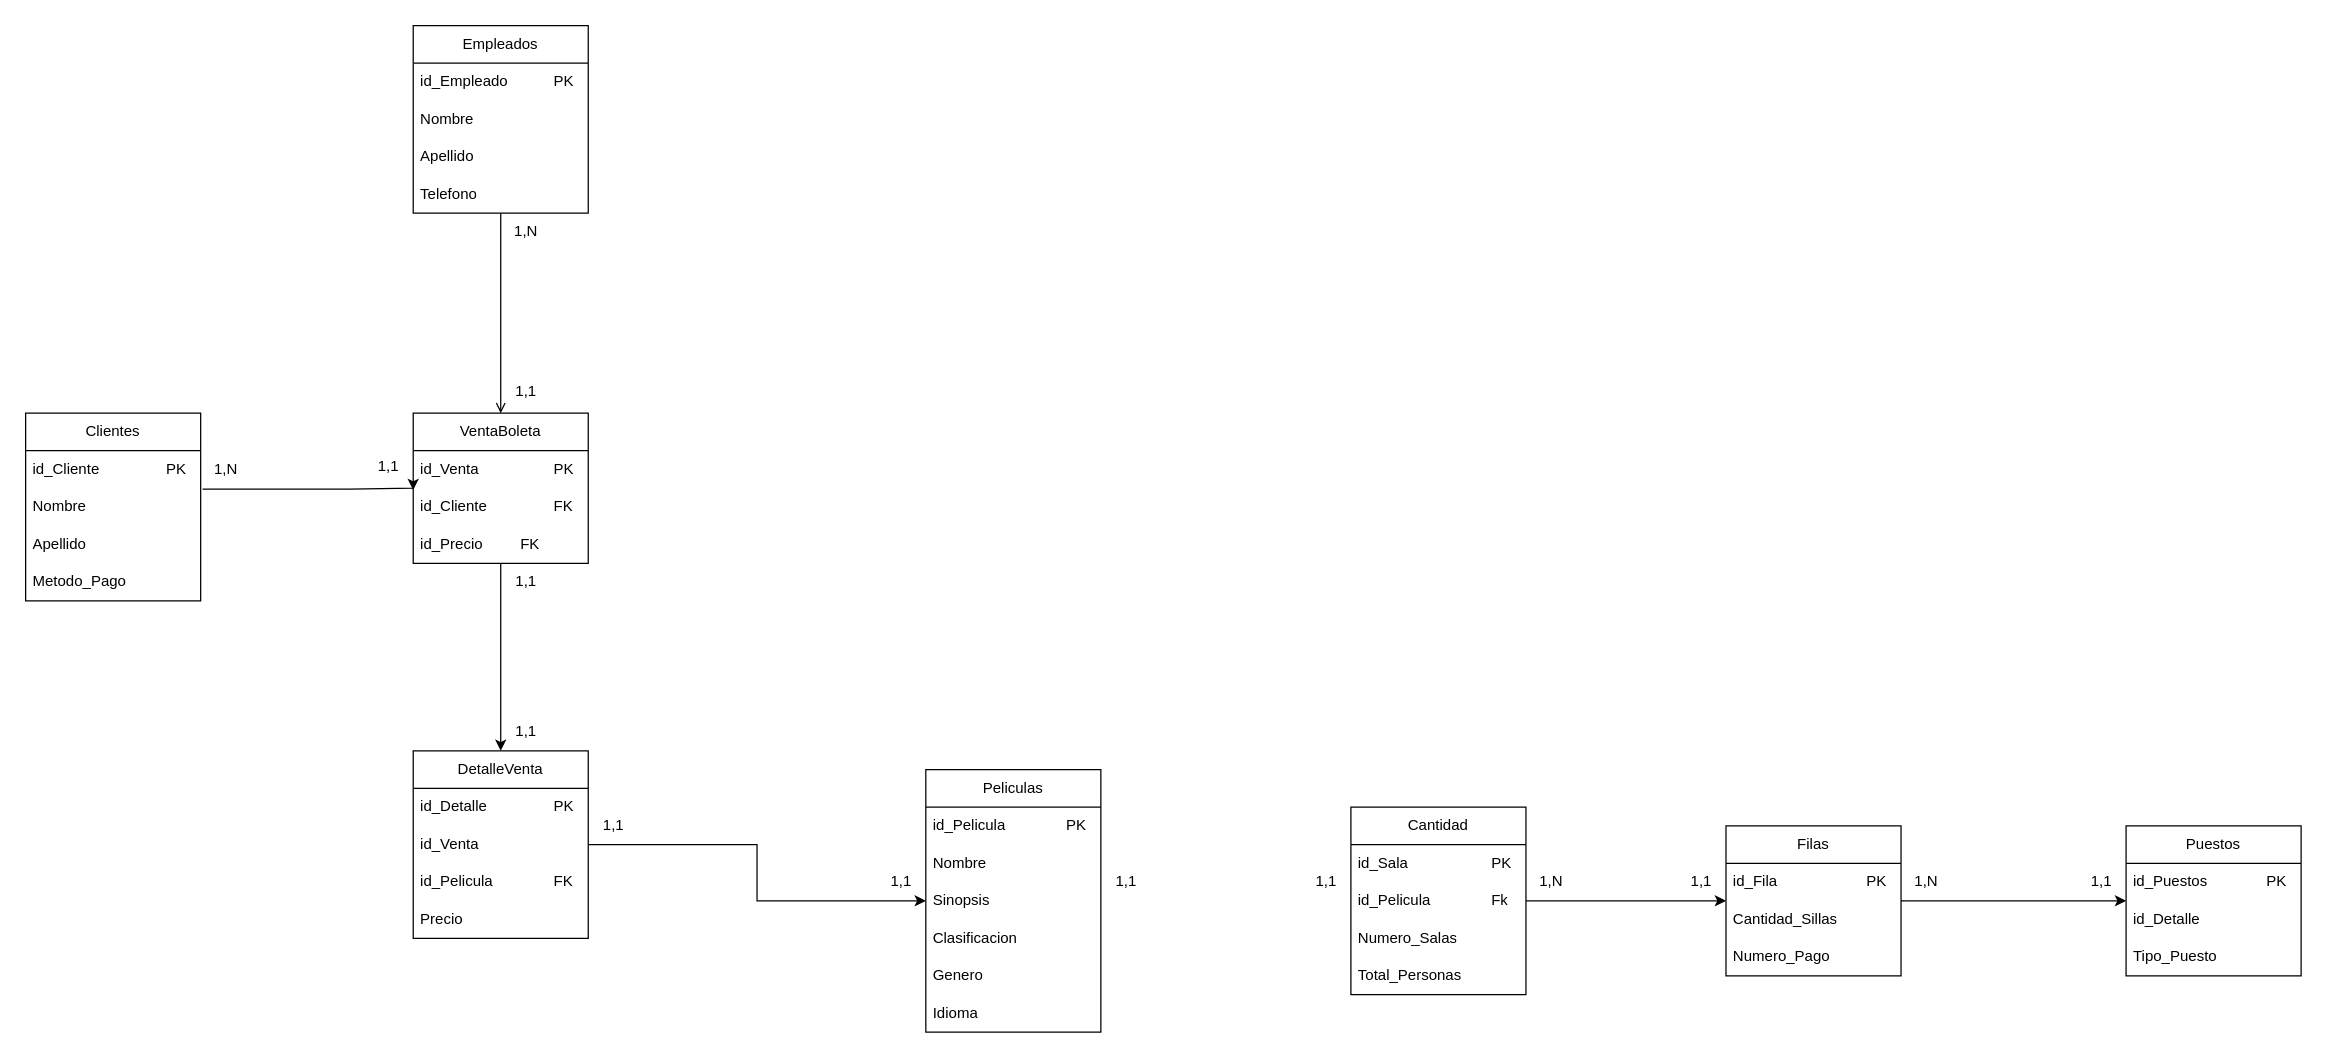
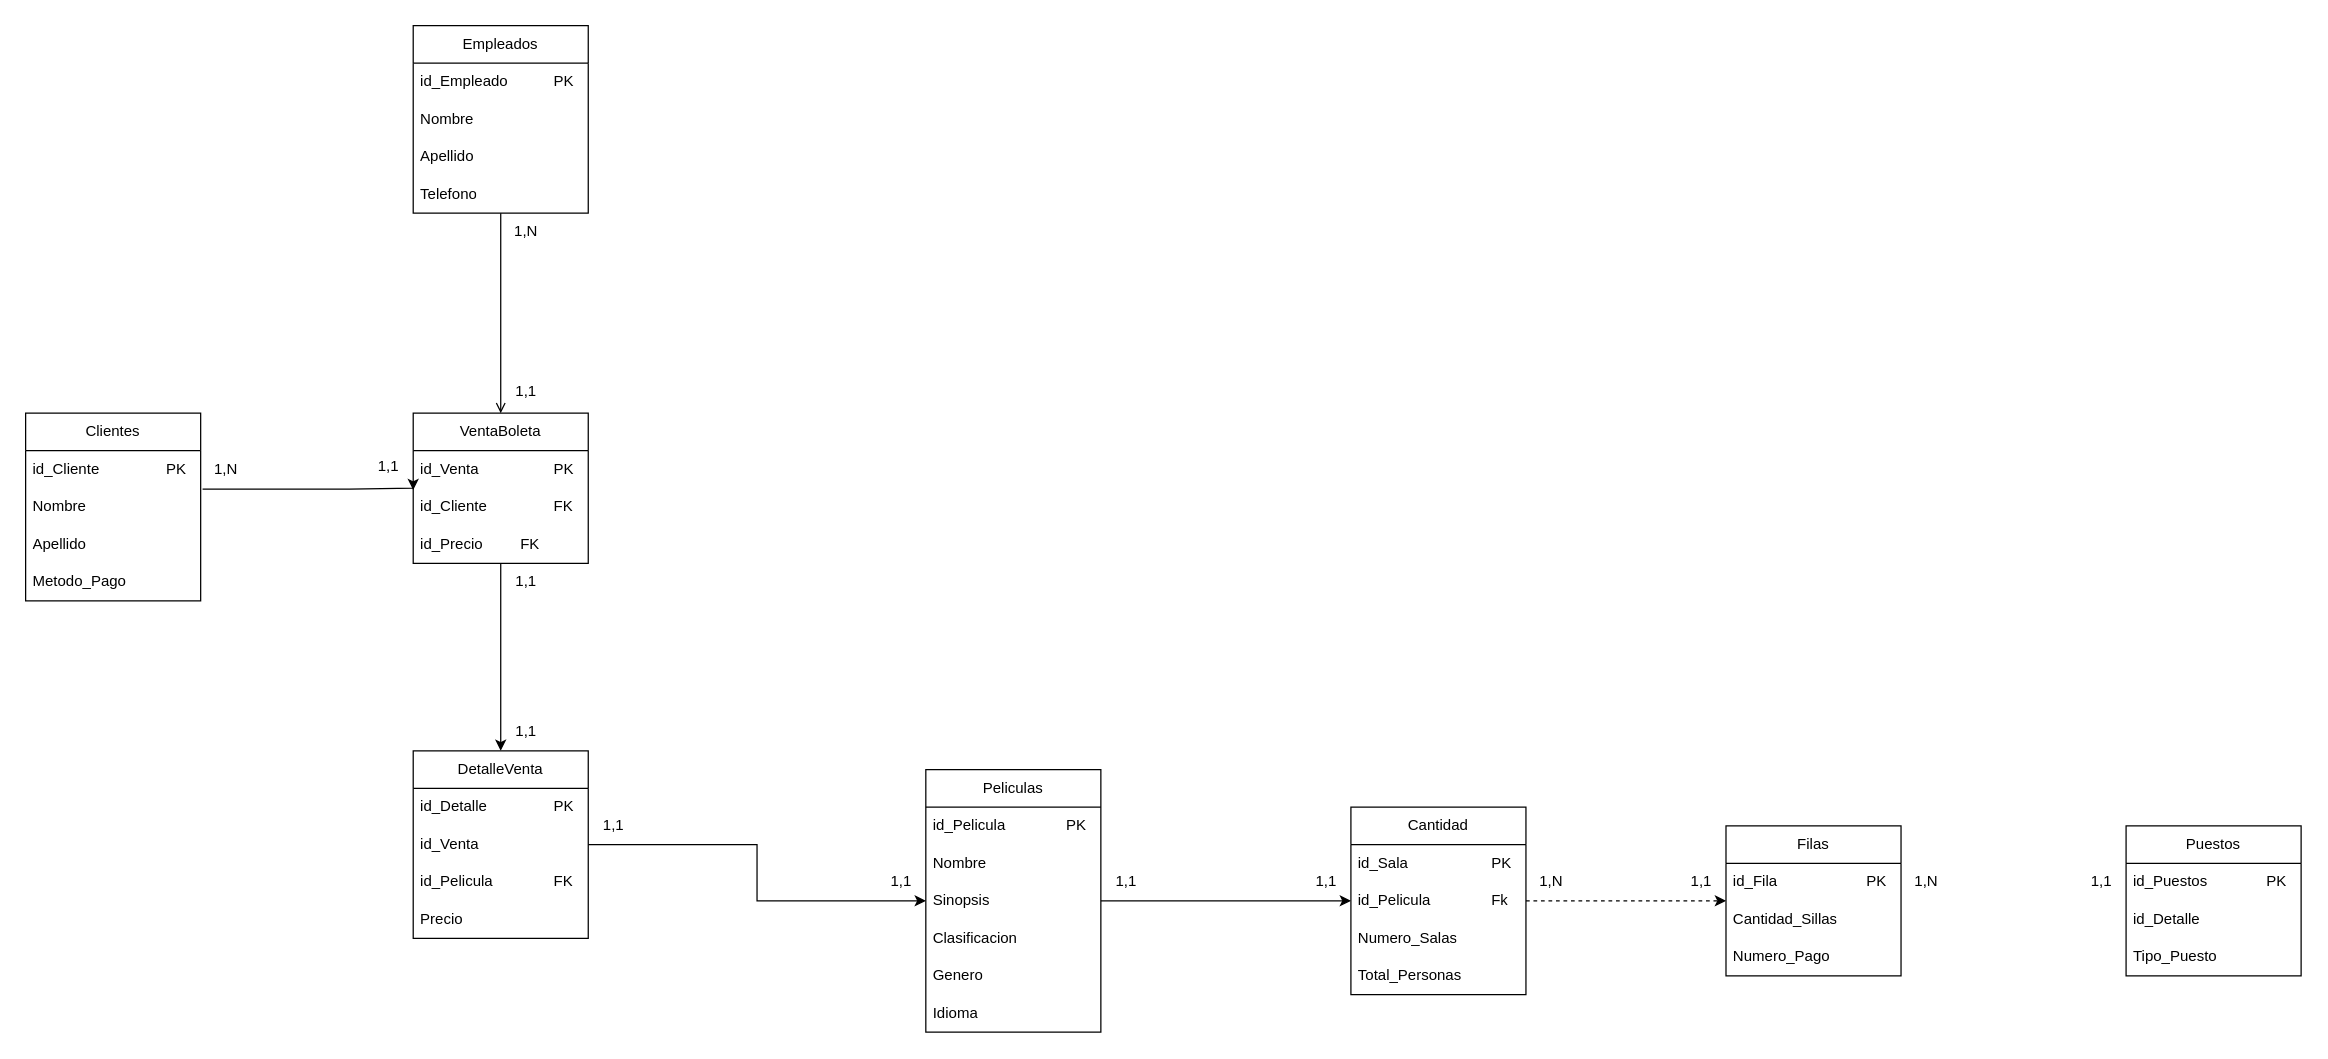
edge "Peliculas" -> "Cantidad": added
edge "Cantidad" -> "Filas": style solid -> dashed
edge "Filas" -> "Puestos": removed
